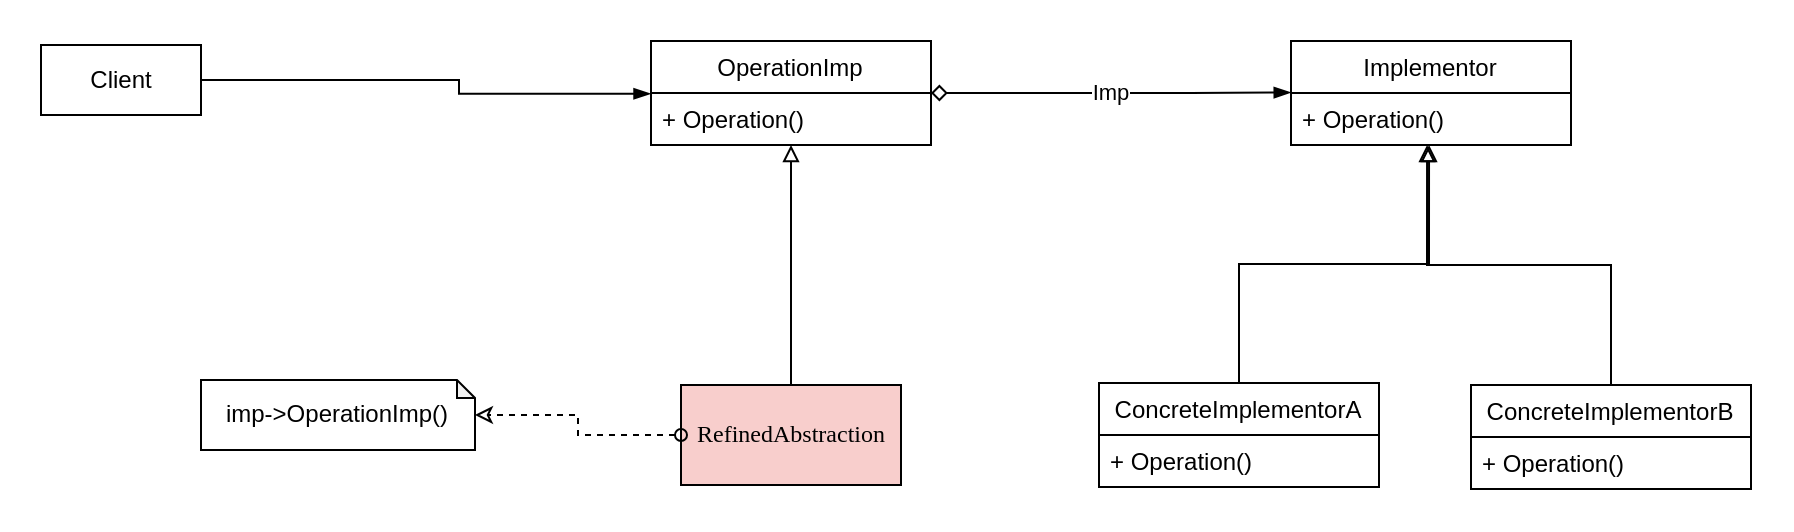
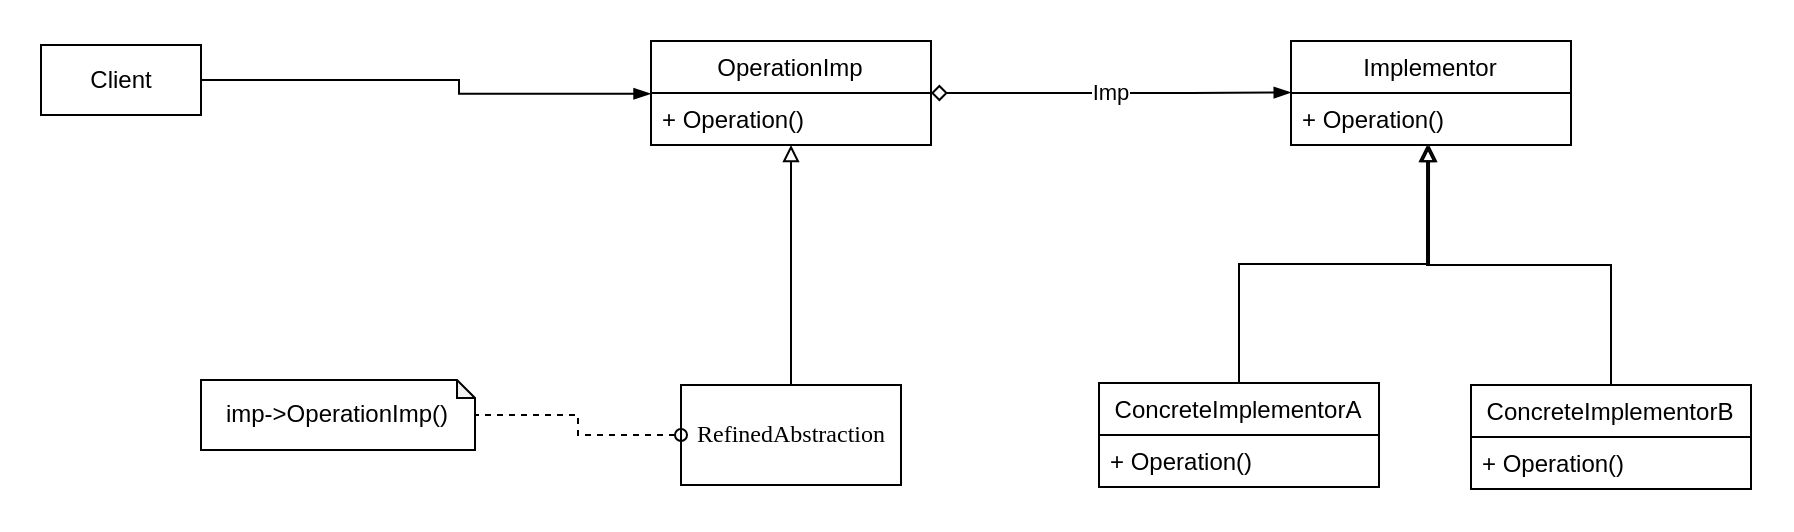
edge "imp->OperationImp()" -- "RefinedAbstraction": arrowhead classic -> none
node "RefinedAbstraction": fillcolor #f8cecc -> #ffffff
